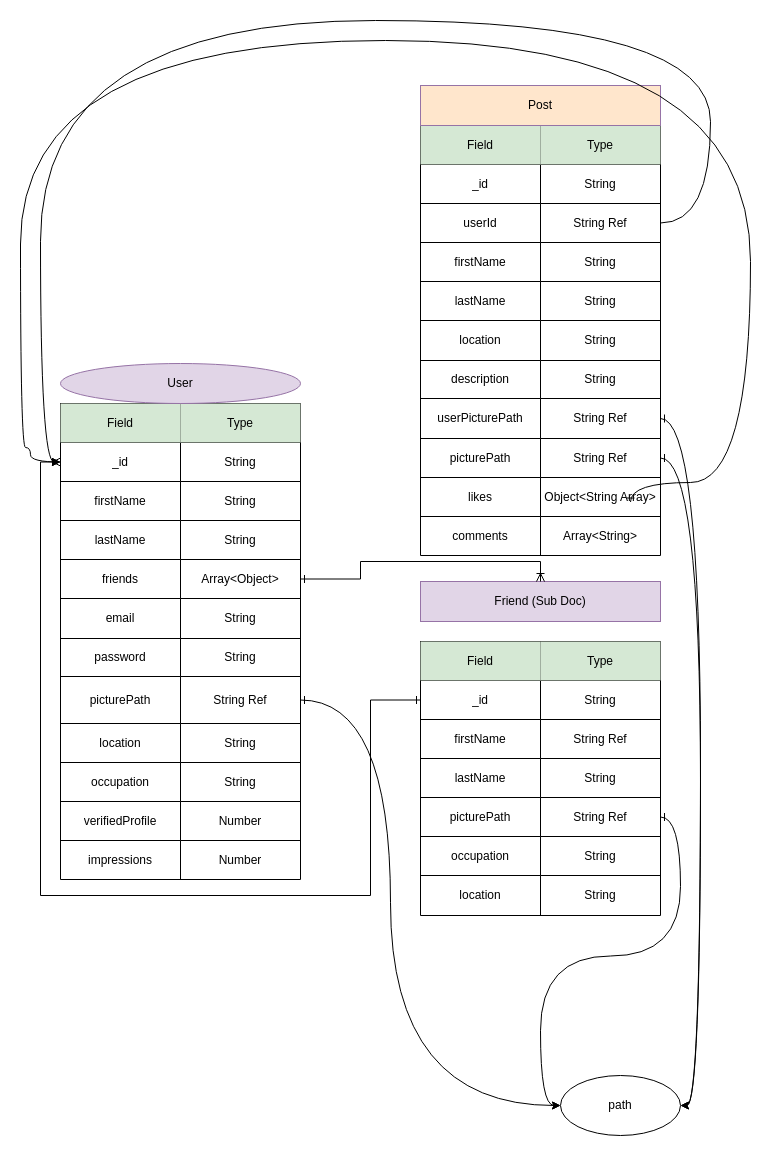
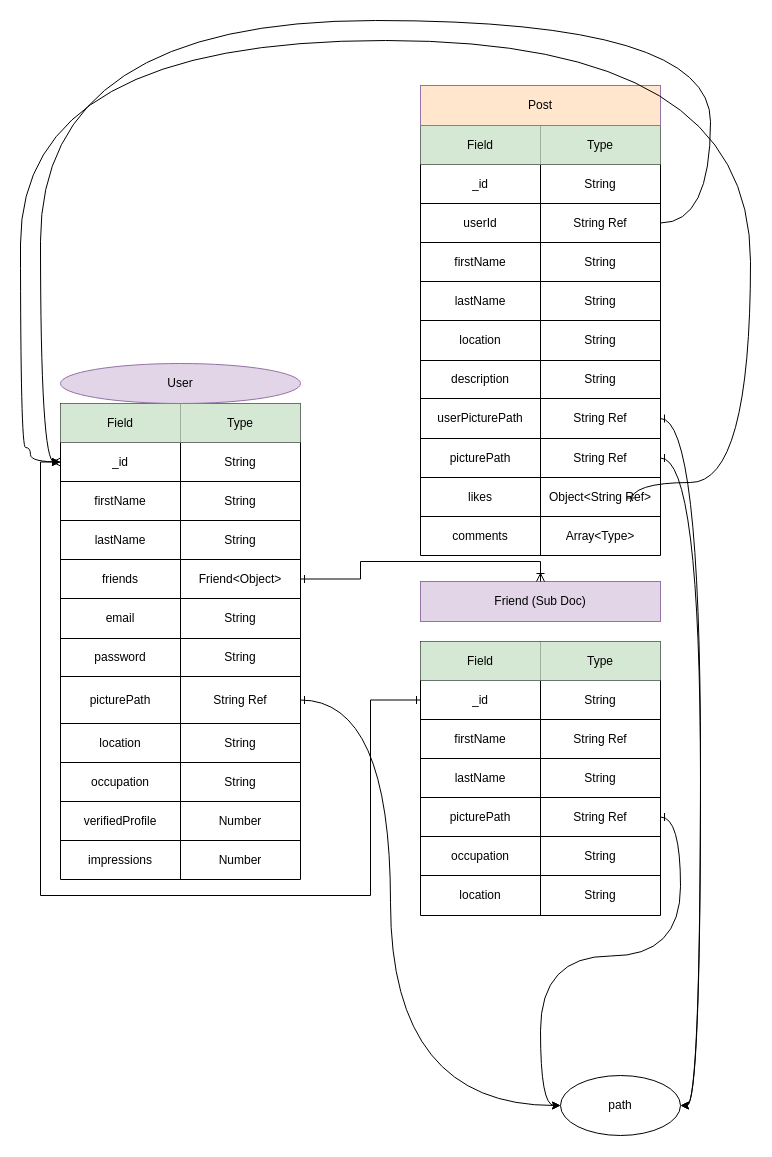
node "Object<String Array>": label "Object<String Array>" -> "Object<String Ref>"
node "Array<String>": label "Array<String>" -> "Array<Type>"
node "Array<Object>": label "Array<Object>" -> "Friend<Object>"
